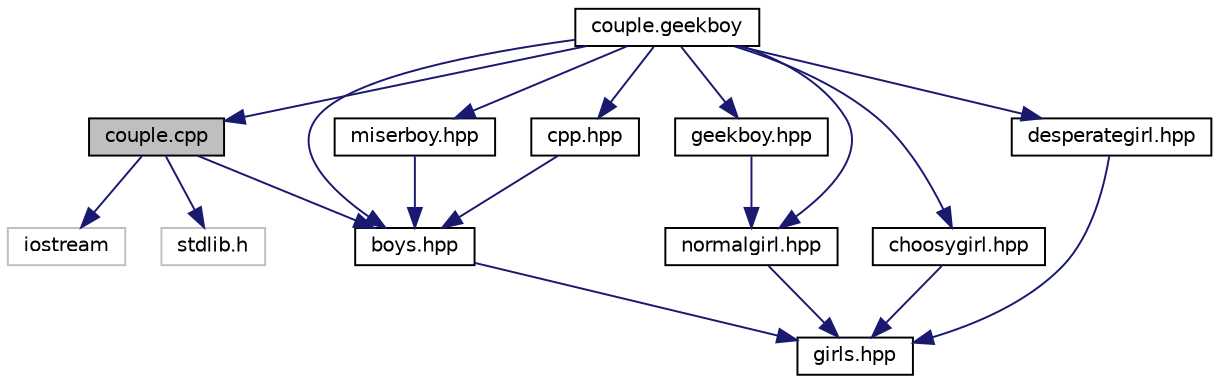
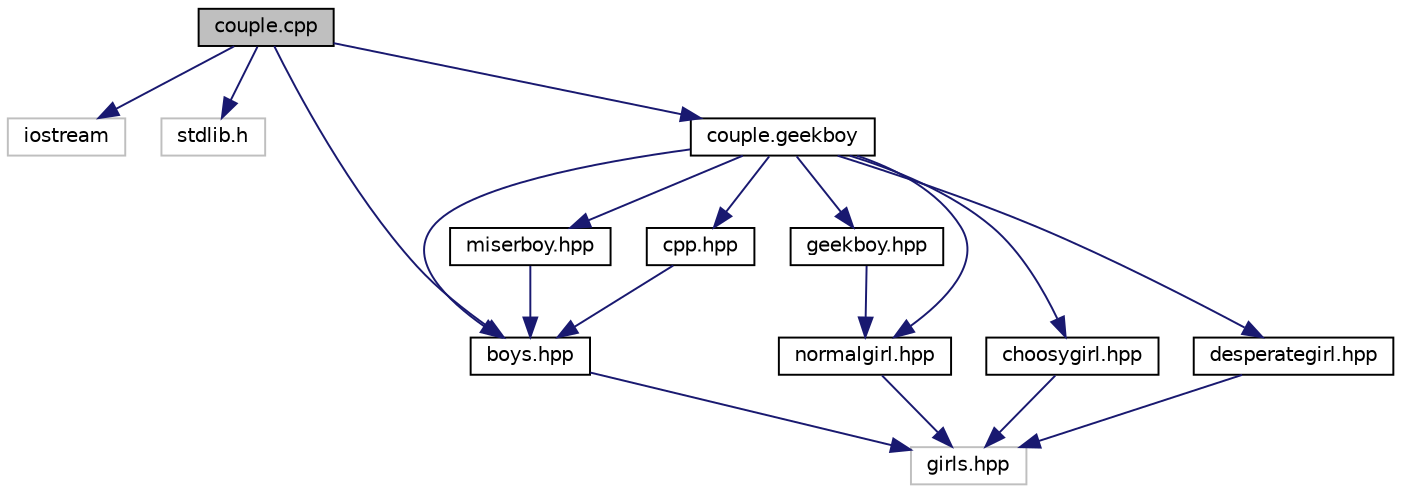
edge "couple.geekboy" -> "couple.cpp": reversed
node "girls.hpp": color black -> grey75
